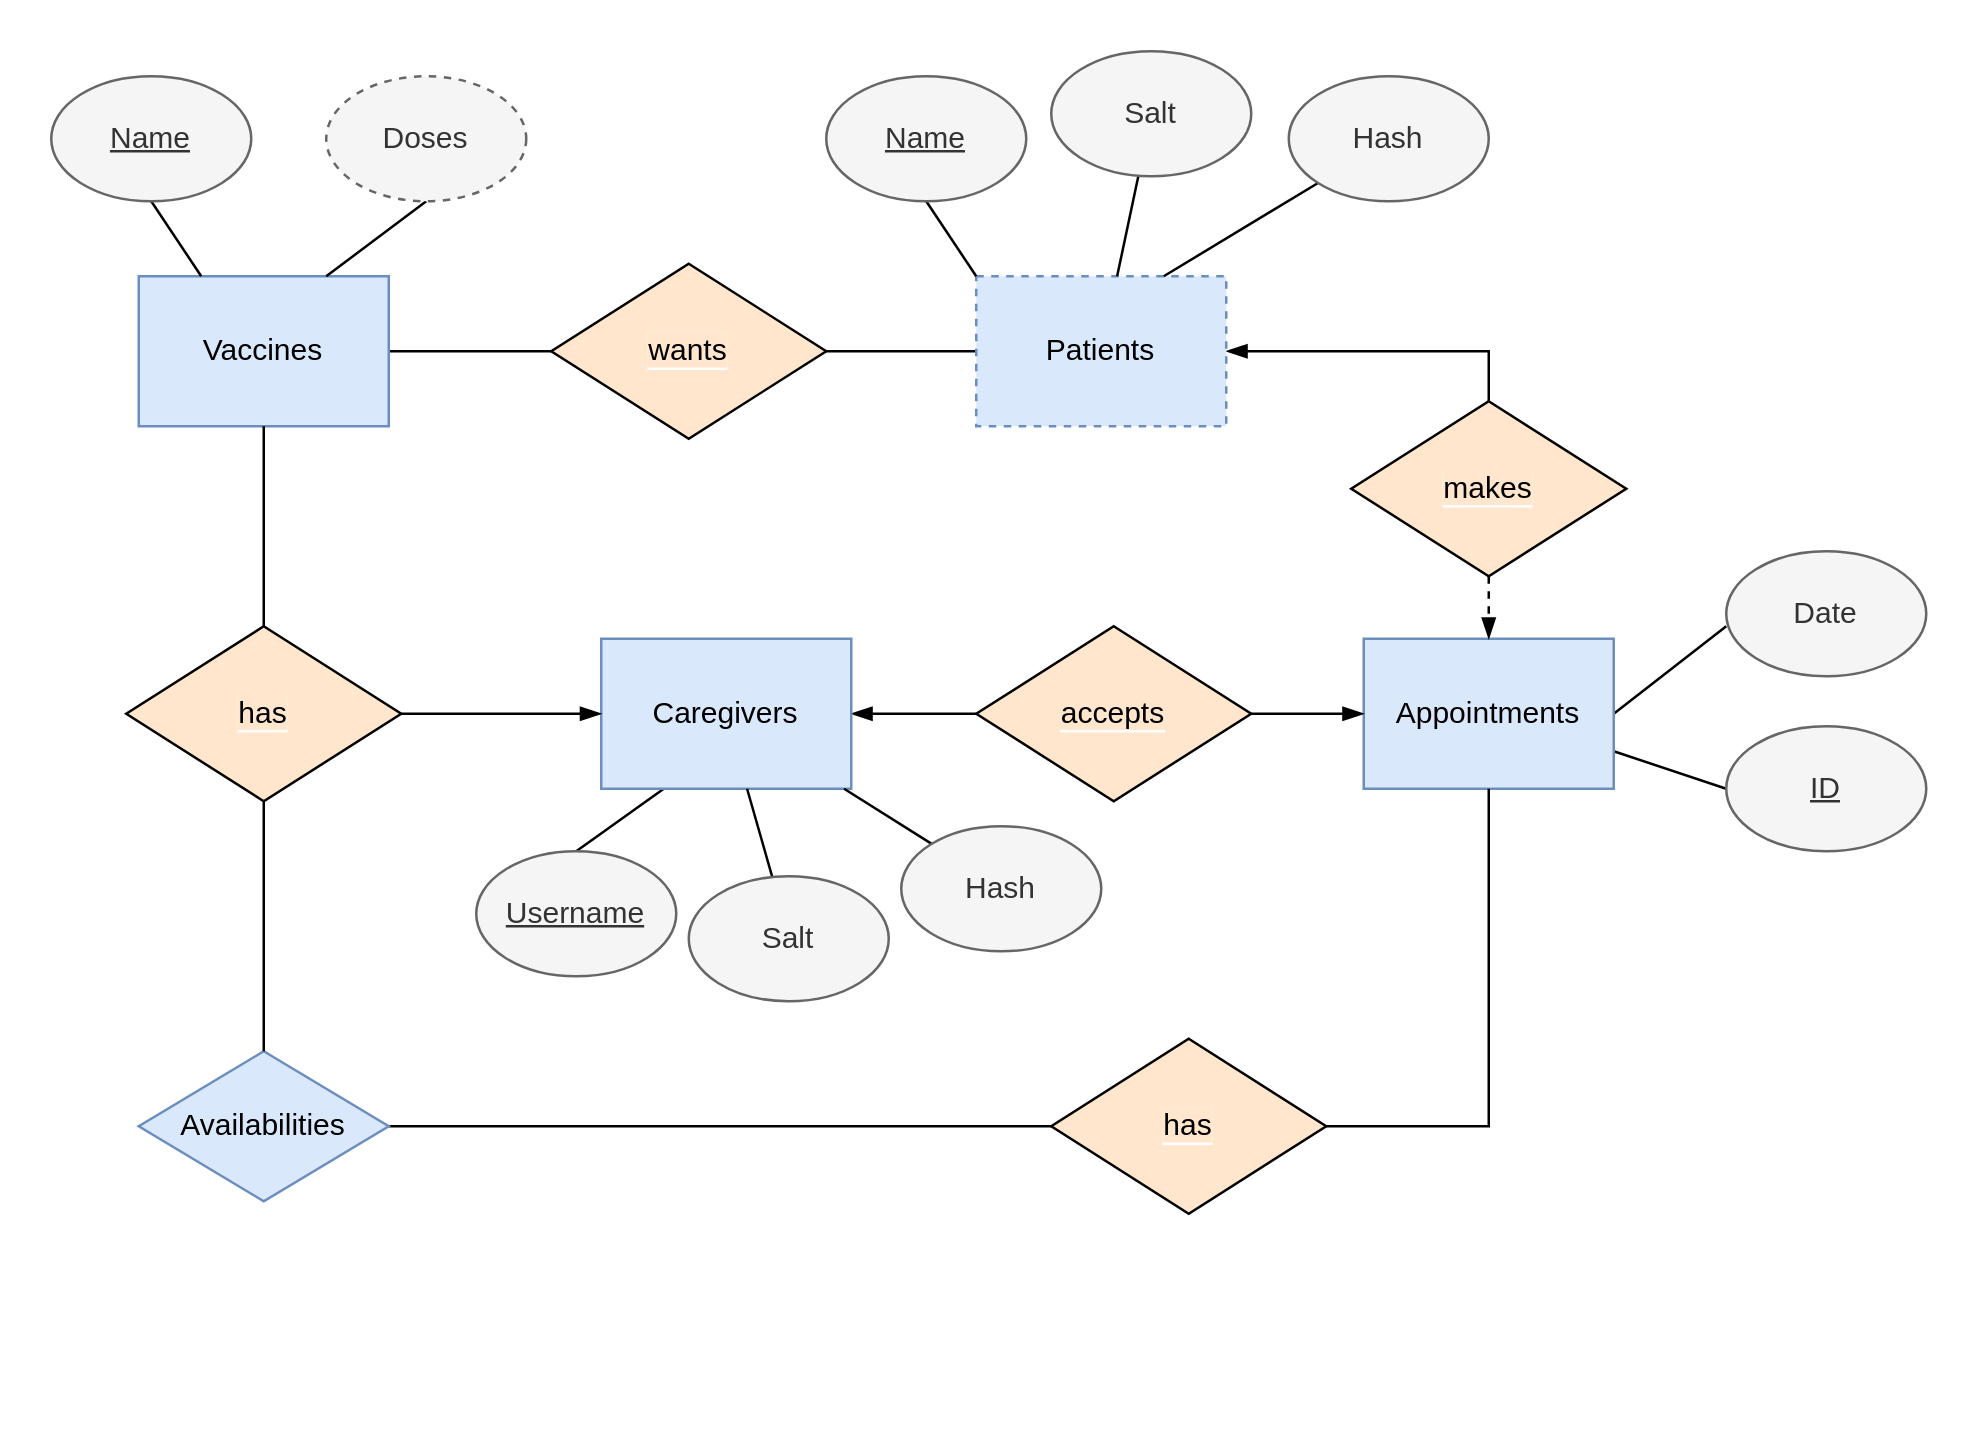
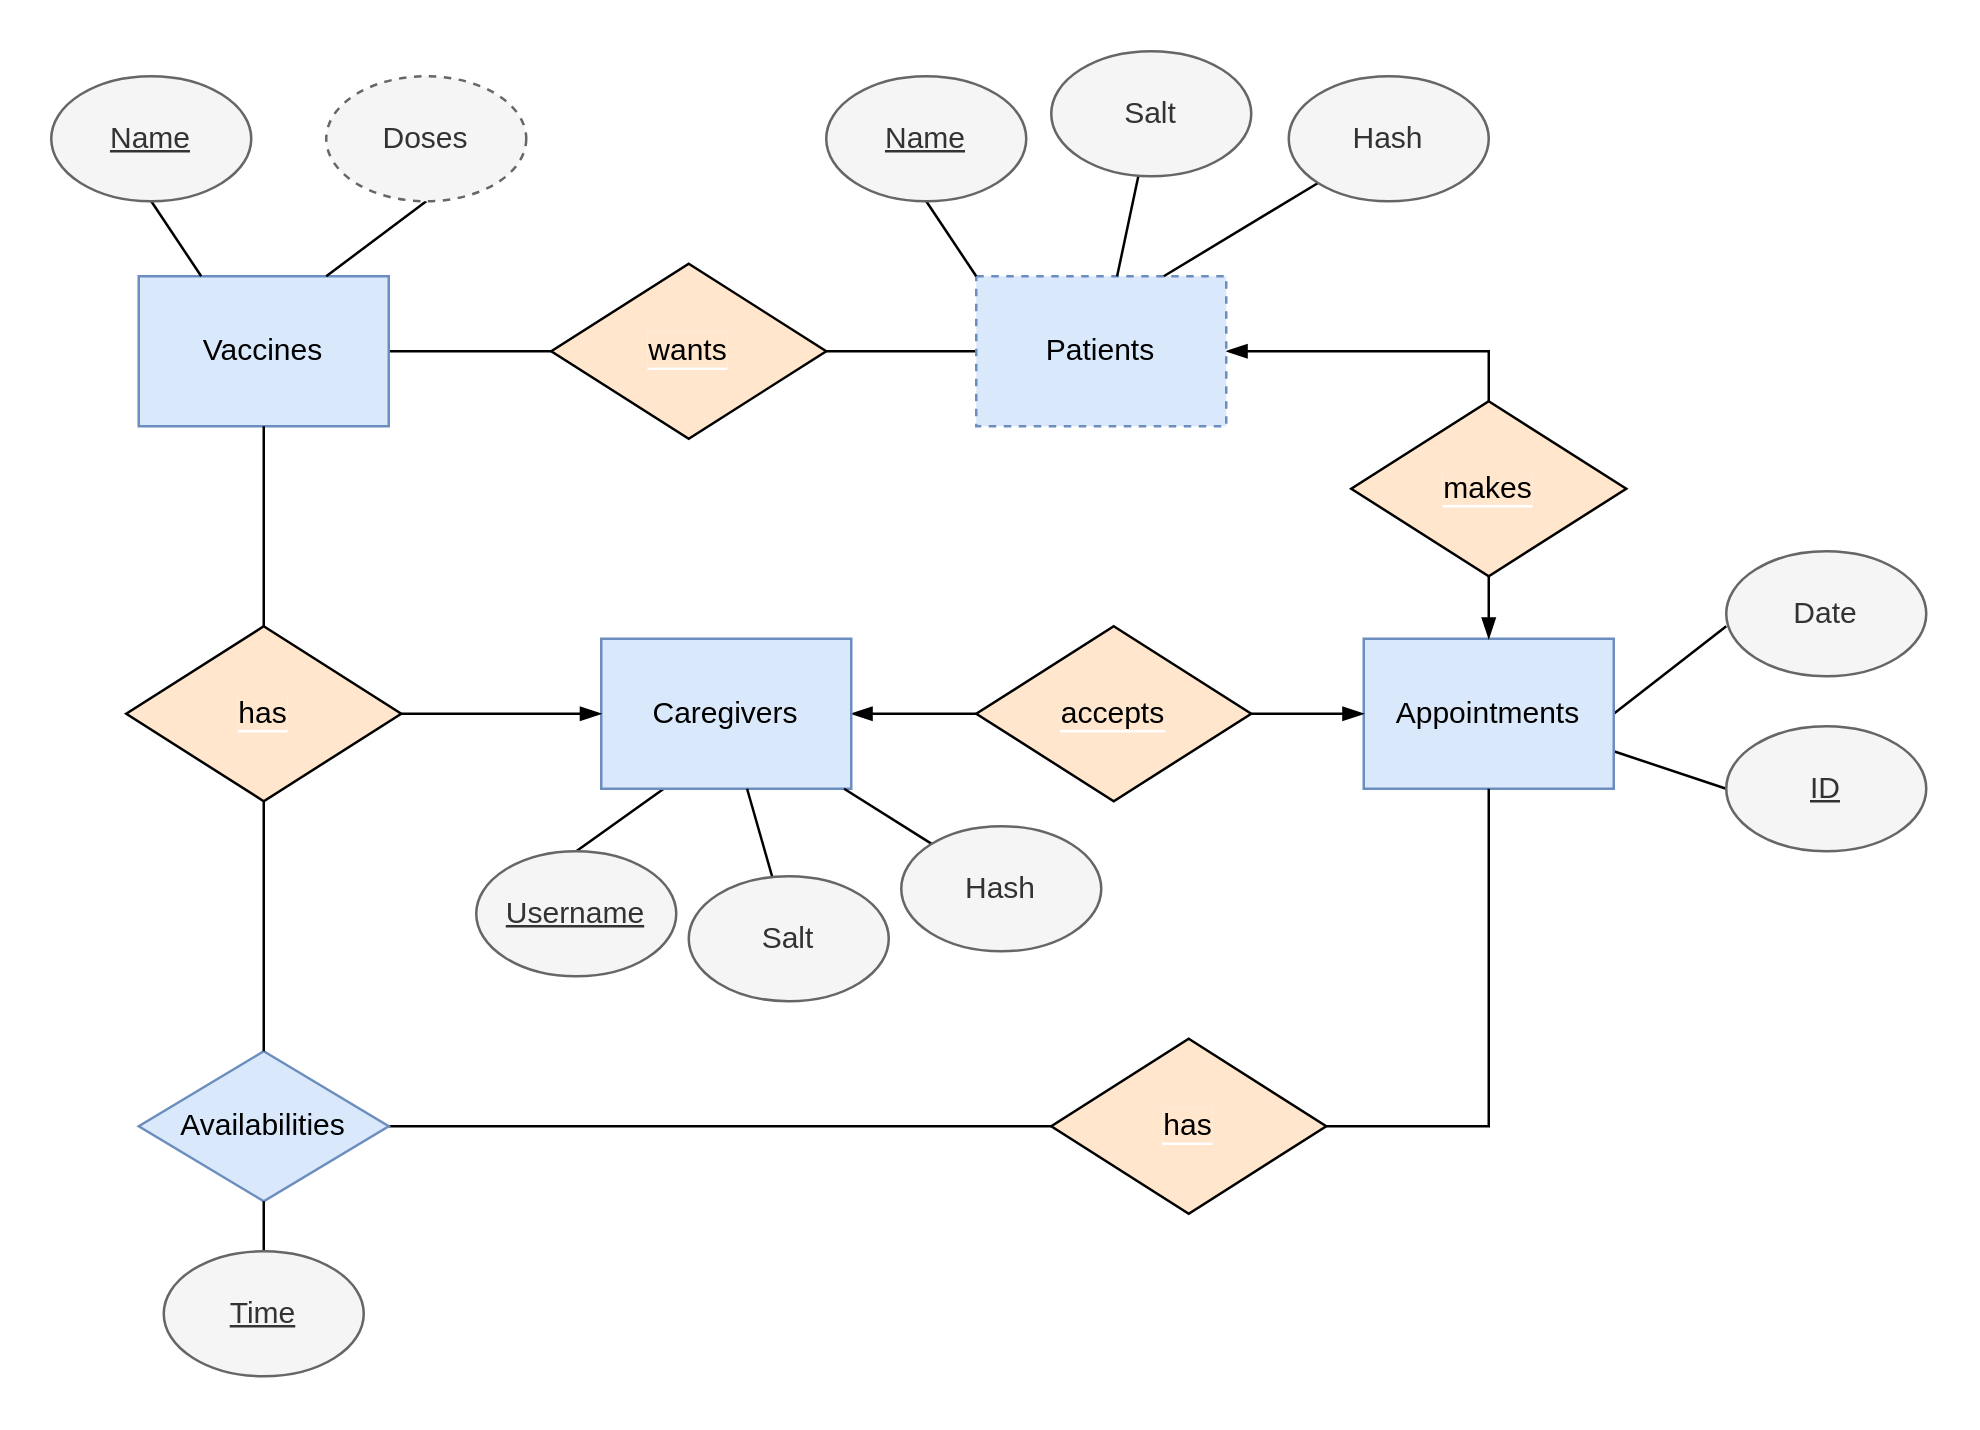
edge "makes" -> "Appointments": style dashed -> solid
edge "Availabilities" -- "Time": added
node "Time": added
